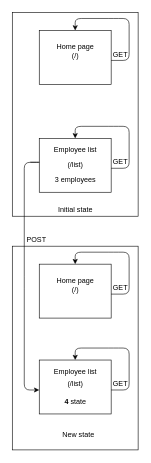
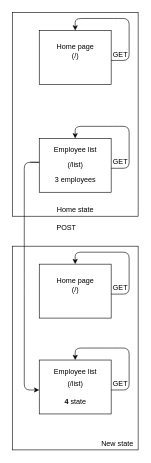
node "Initial state": label "Initial state" -> "Home state"
node "POST": moved (36, 240) -> (66, 228)
node "New state": moved (78, 435) -> (117, 444)
